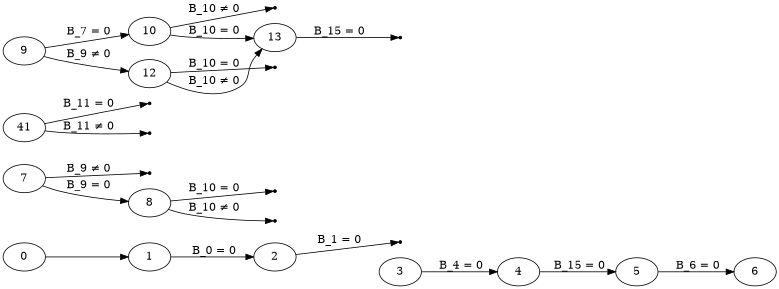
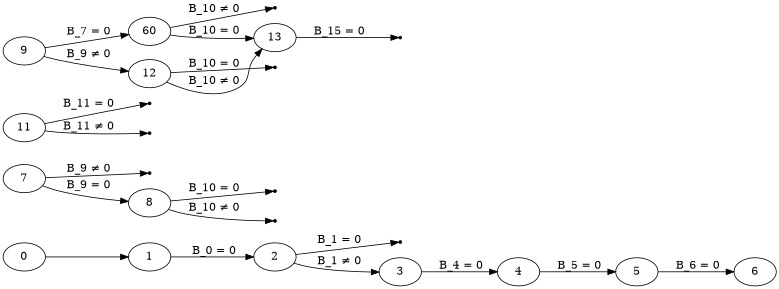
node "10": label "10" -> "60"
node "41": label "41" -> "11"
edge "4" -> "5": label " B_15 = 0" -> " B_5 = 0"
edge "2" -> "3": added, label "B_1 ≠ 0"
